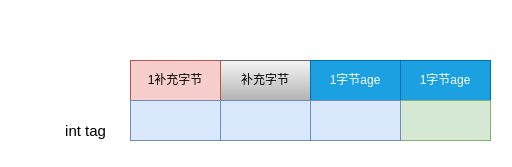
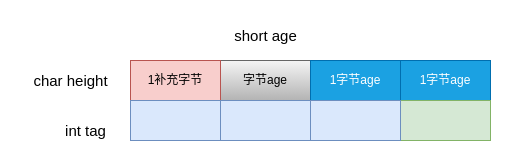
node "short age": added
node "char height": added
node "补充字节": label "补充字节" -> "字节age"
